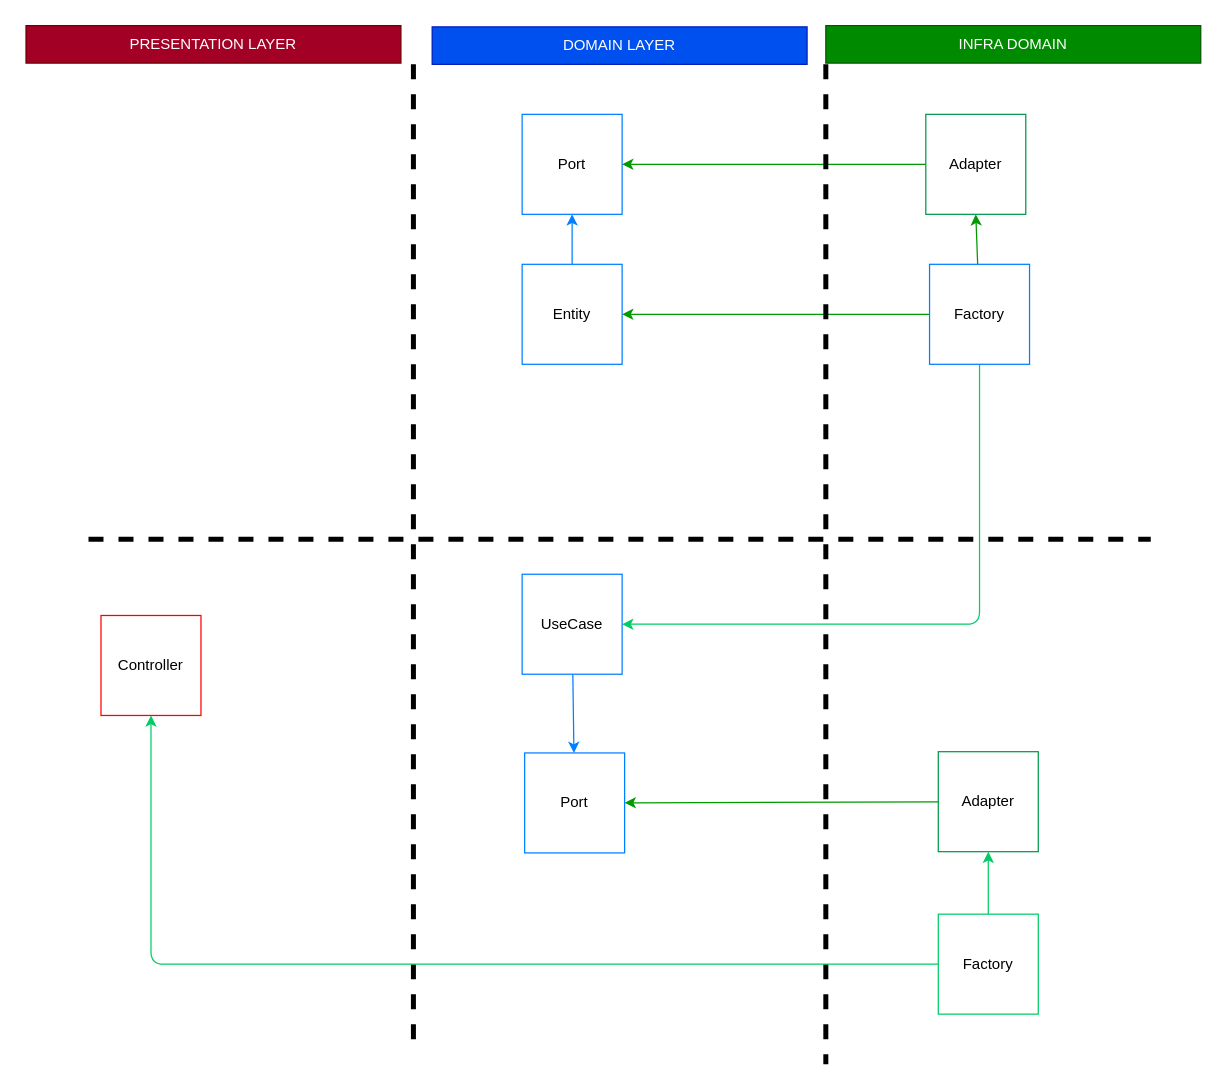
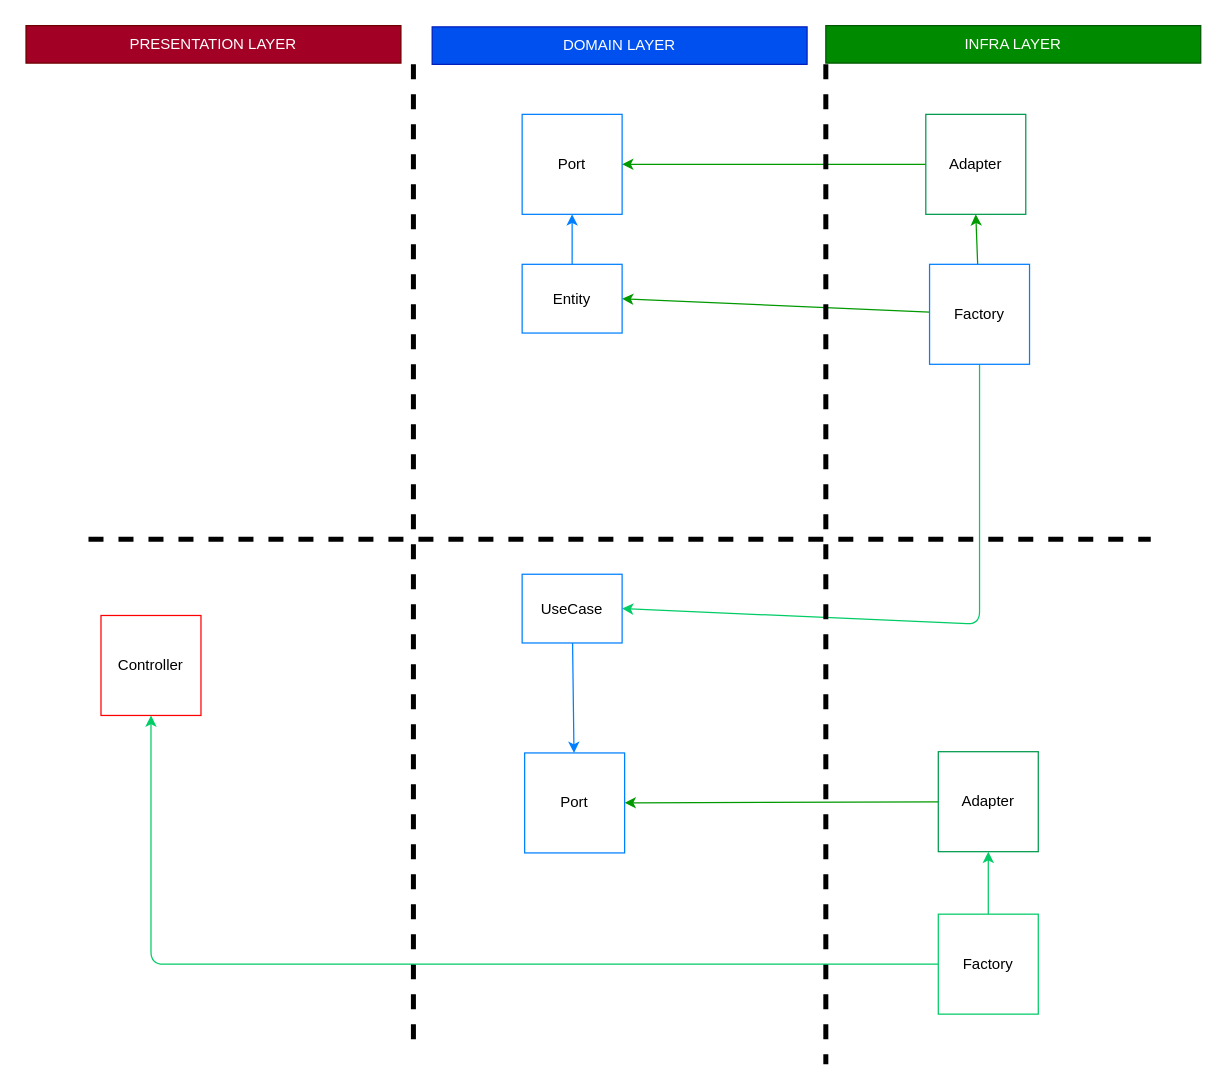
node "INFRA DOMAIN": label "INFRA DOMAIN" -> "INFRA LAYER"
node "Entity": size 100x100 -> 100x69
node "UseCase": size 100x100 -> 100x69
